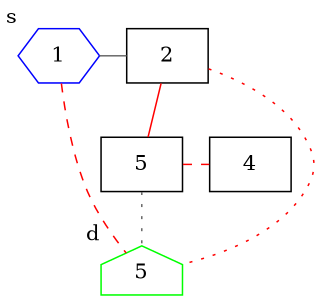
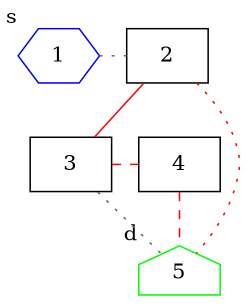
edge "1 s" -- "2": style solid -> dotted
node "5": label "5" -> "3"
edge "1 s" -- "5 d": now "4" -- "5 d"
